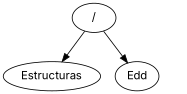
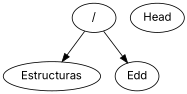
node "Head": added
